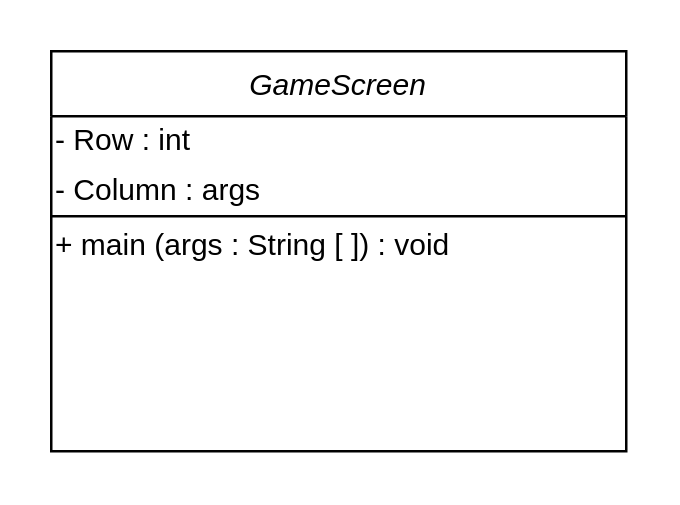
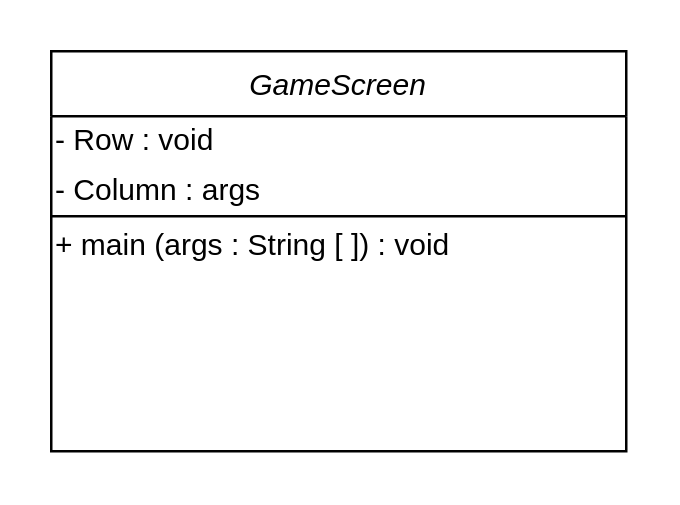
node "- Row : int": label "- Row : int" -> "- Row : void"
